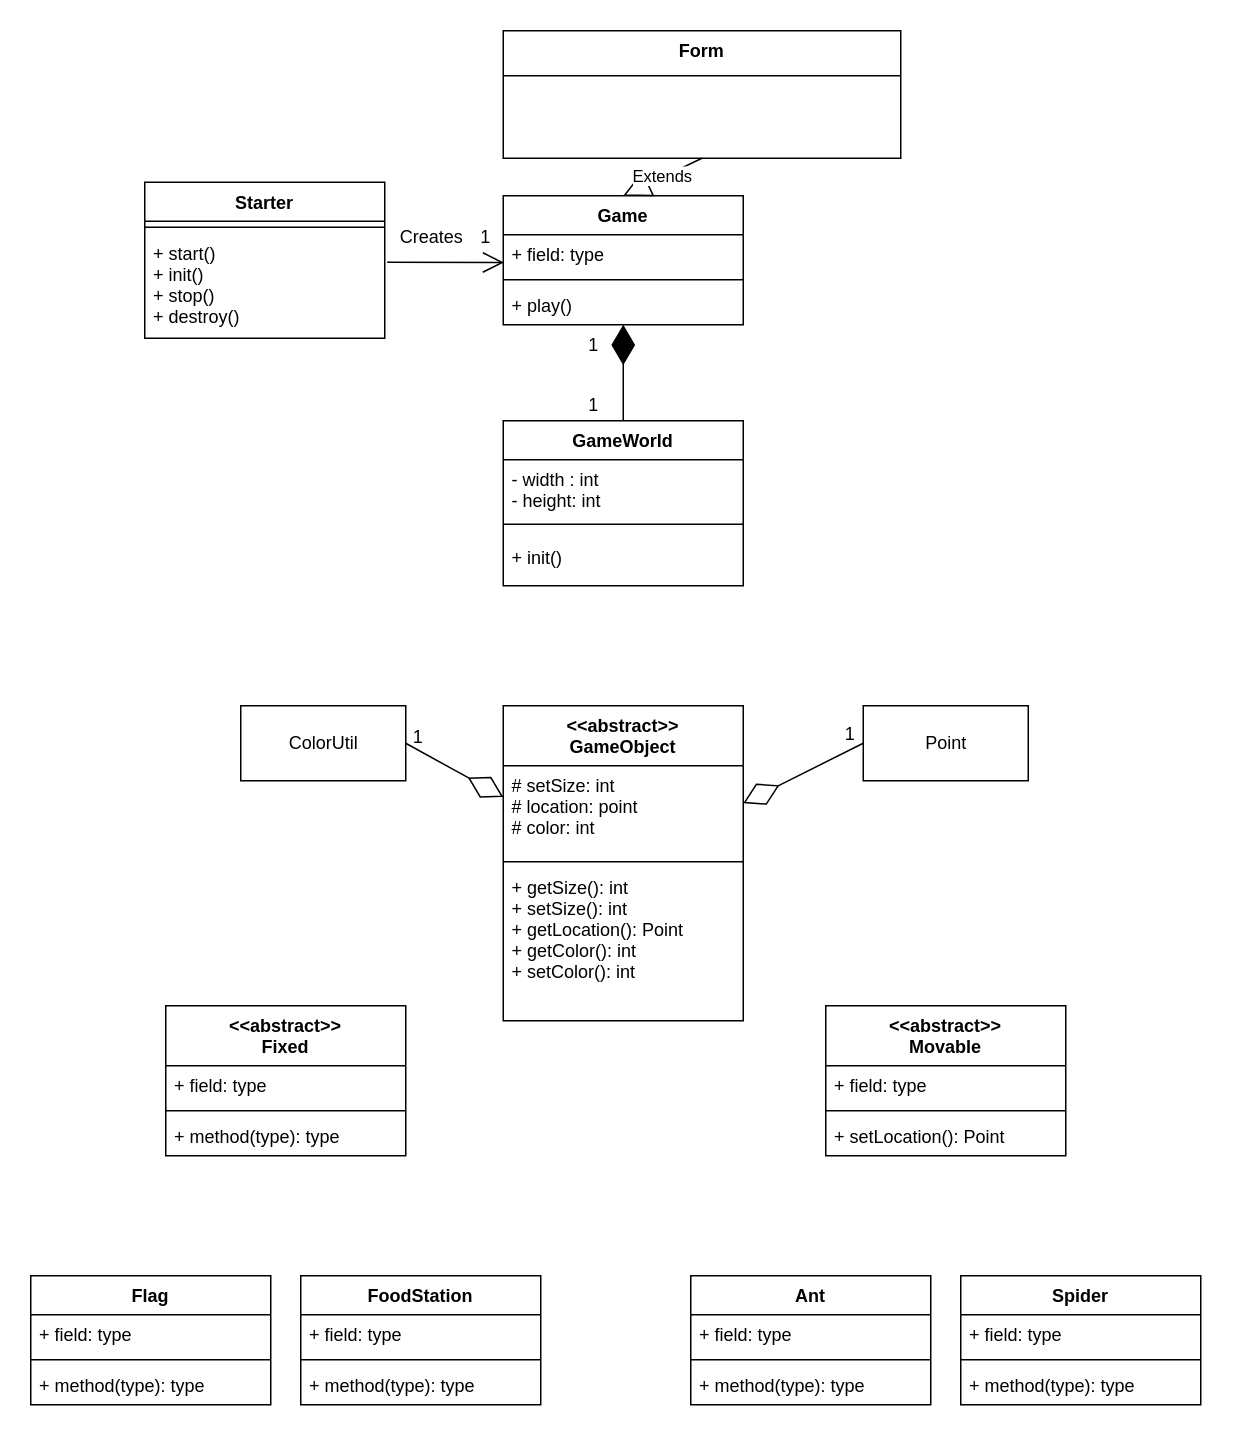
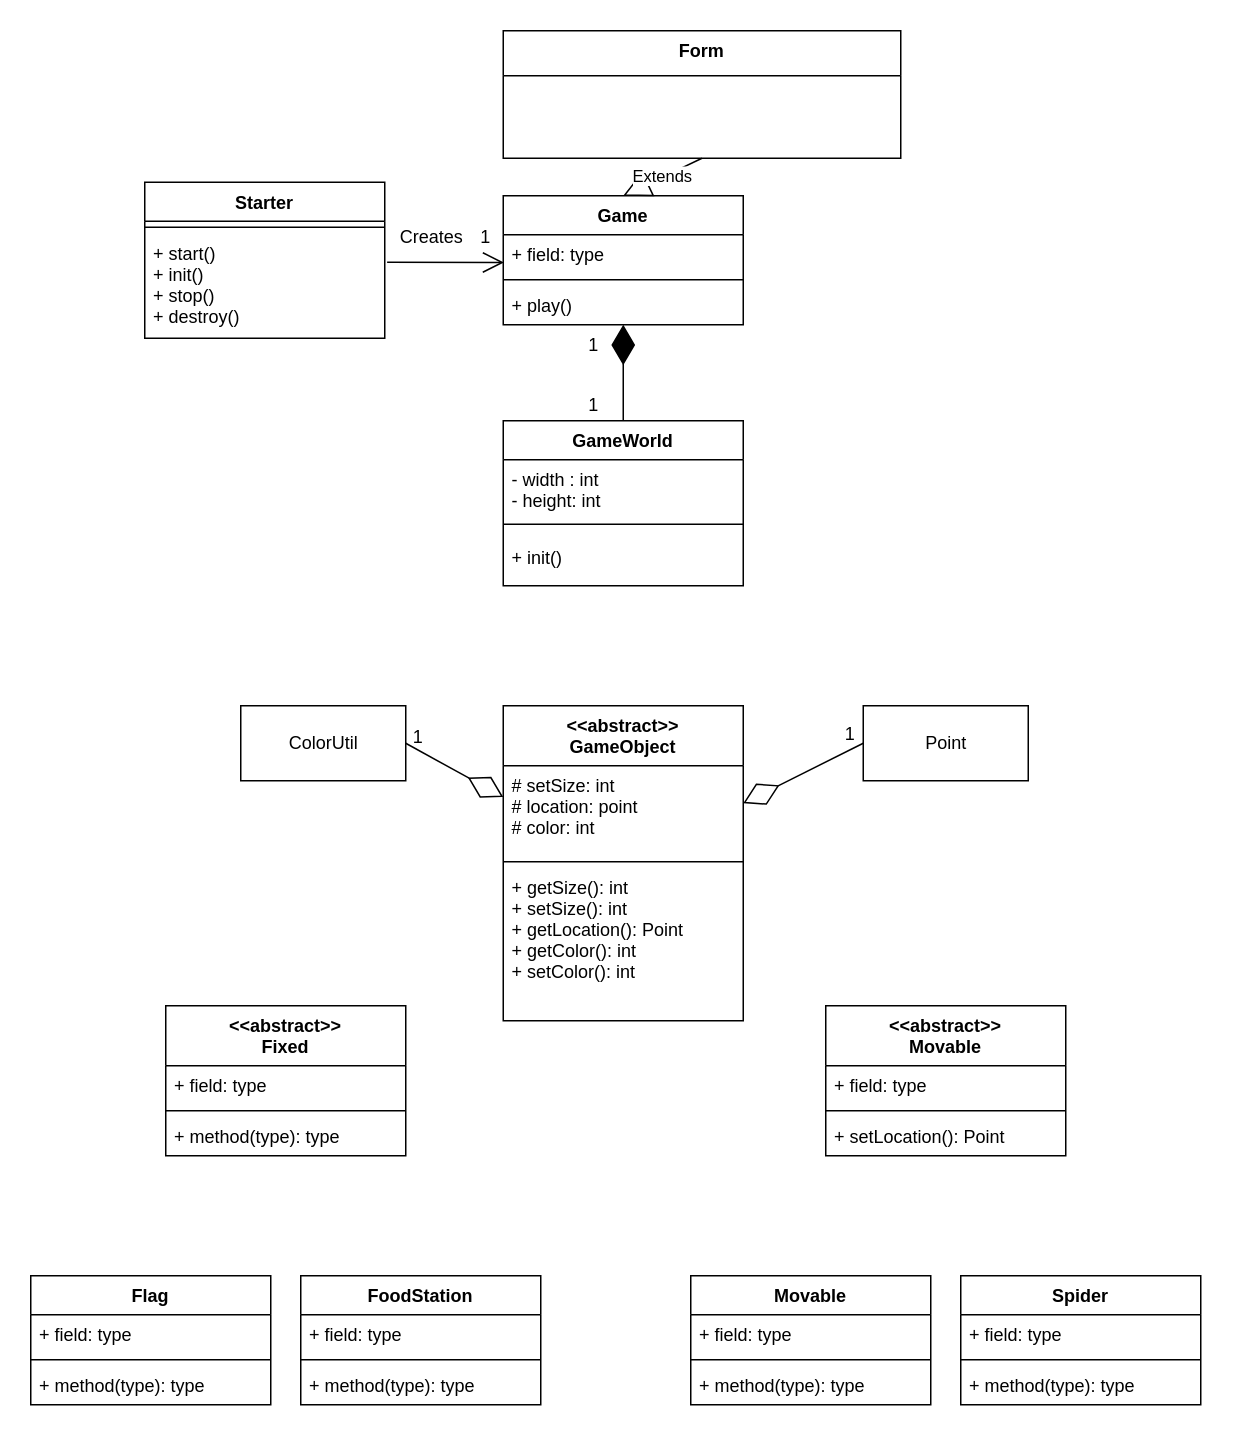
node "Ant": label "Ant" -> "Movable"
